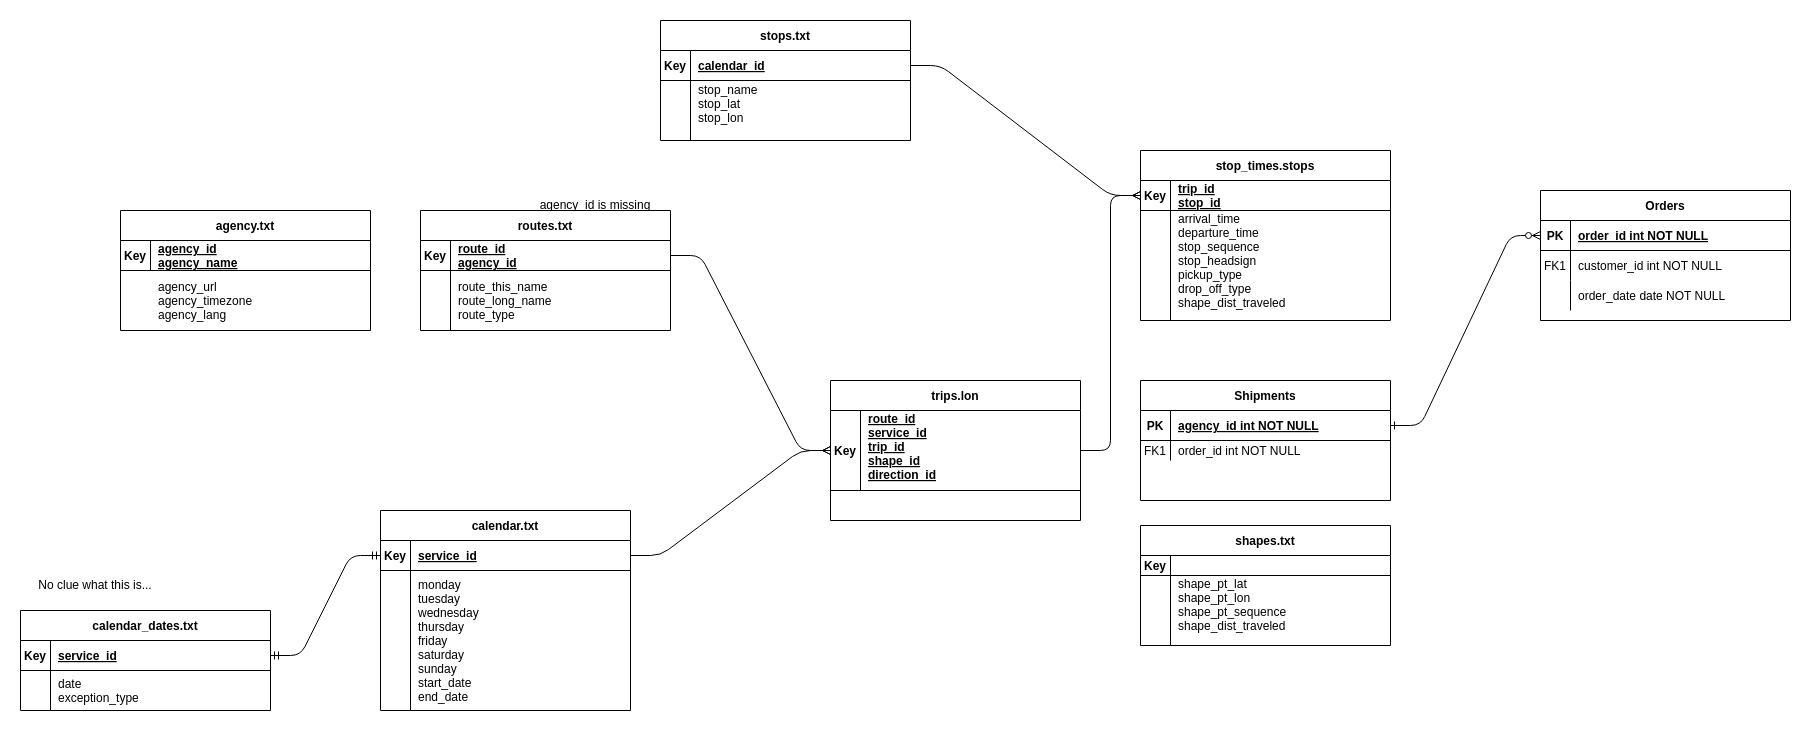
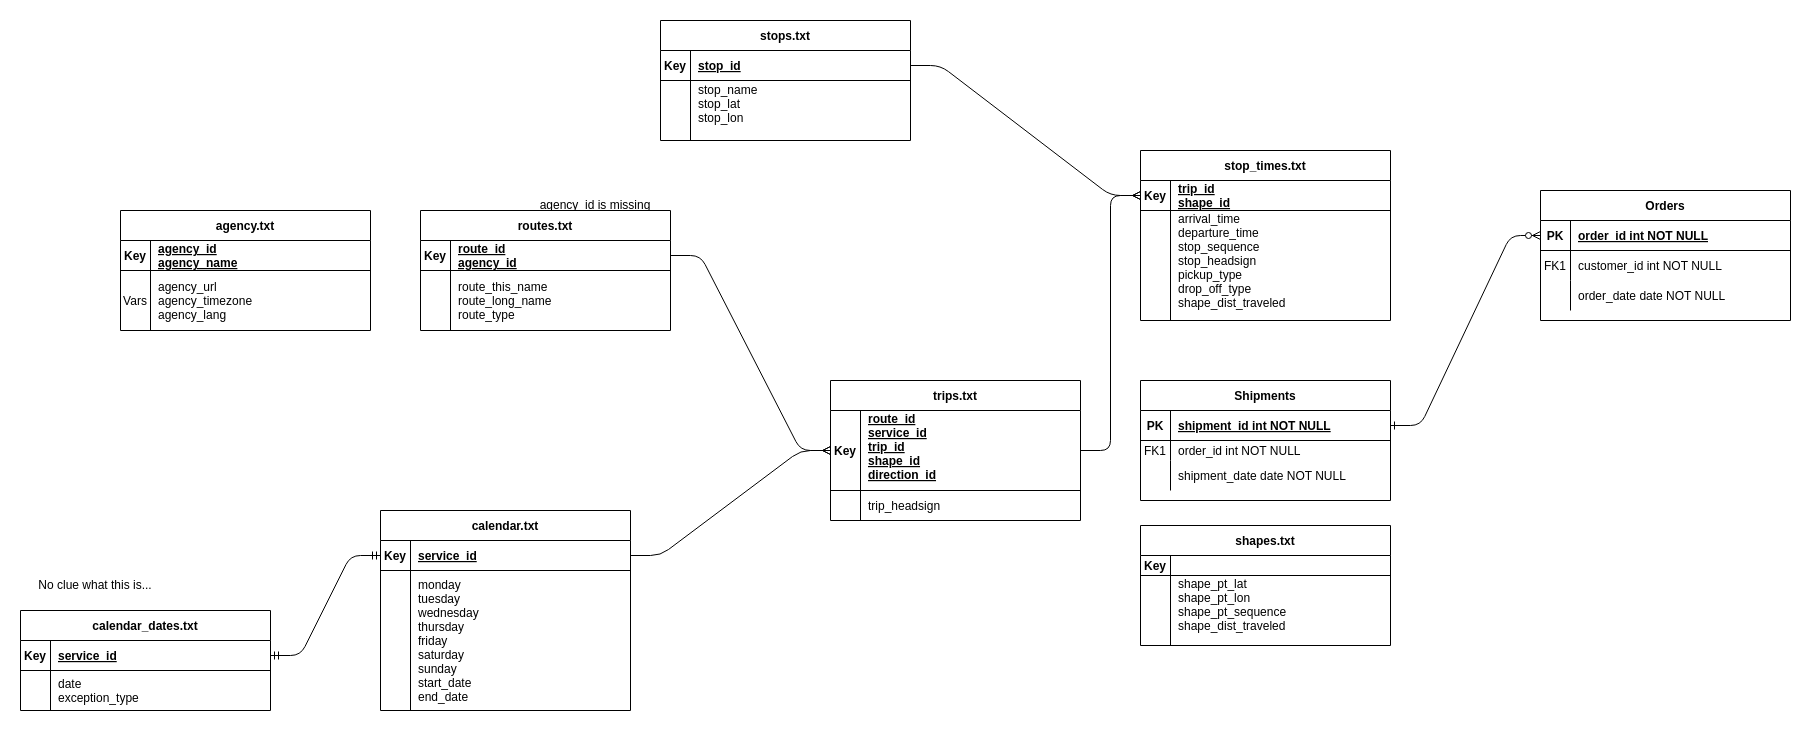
node "calendar_id": label "calendar_id" -> "stop_id"
node "stop_times.stops": label "stop_times.stops" -> "stop_times.txt"
node "trip_id stop_id": label "trip_id stop_id" -> "trip_id shape_id"
node "Vars": added
node "trips.lon": label "trips.lon" -> "trips.txt"
node "agency_id int NOT NULL": label "agency_id int NOT NULL" -> "shipment_id int NOT NULL"
node "shipment_date date NOT NULL": added
node "trip_headsign": added
